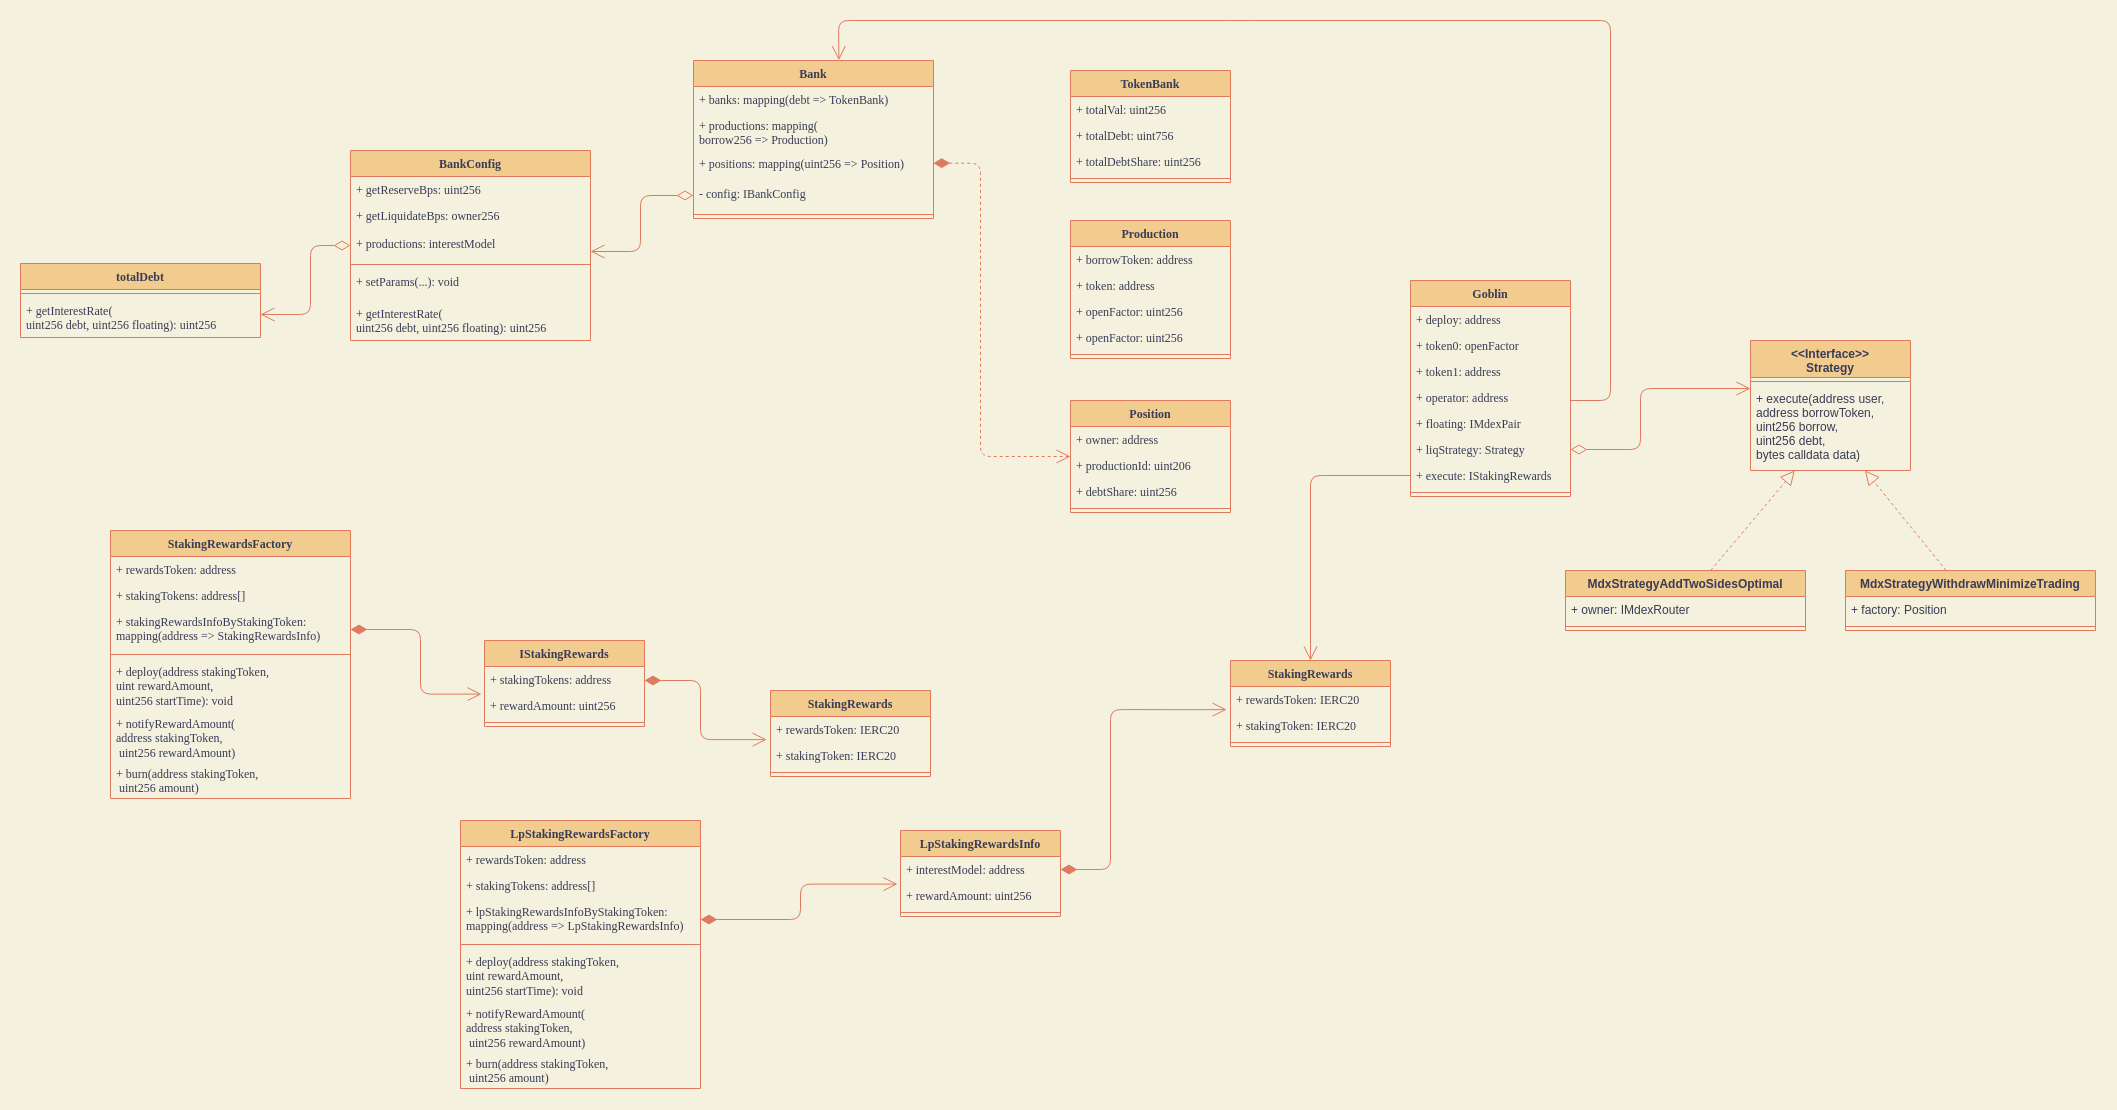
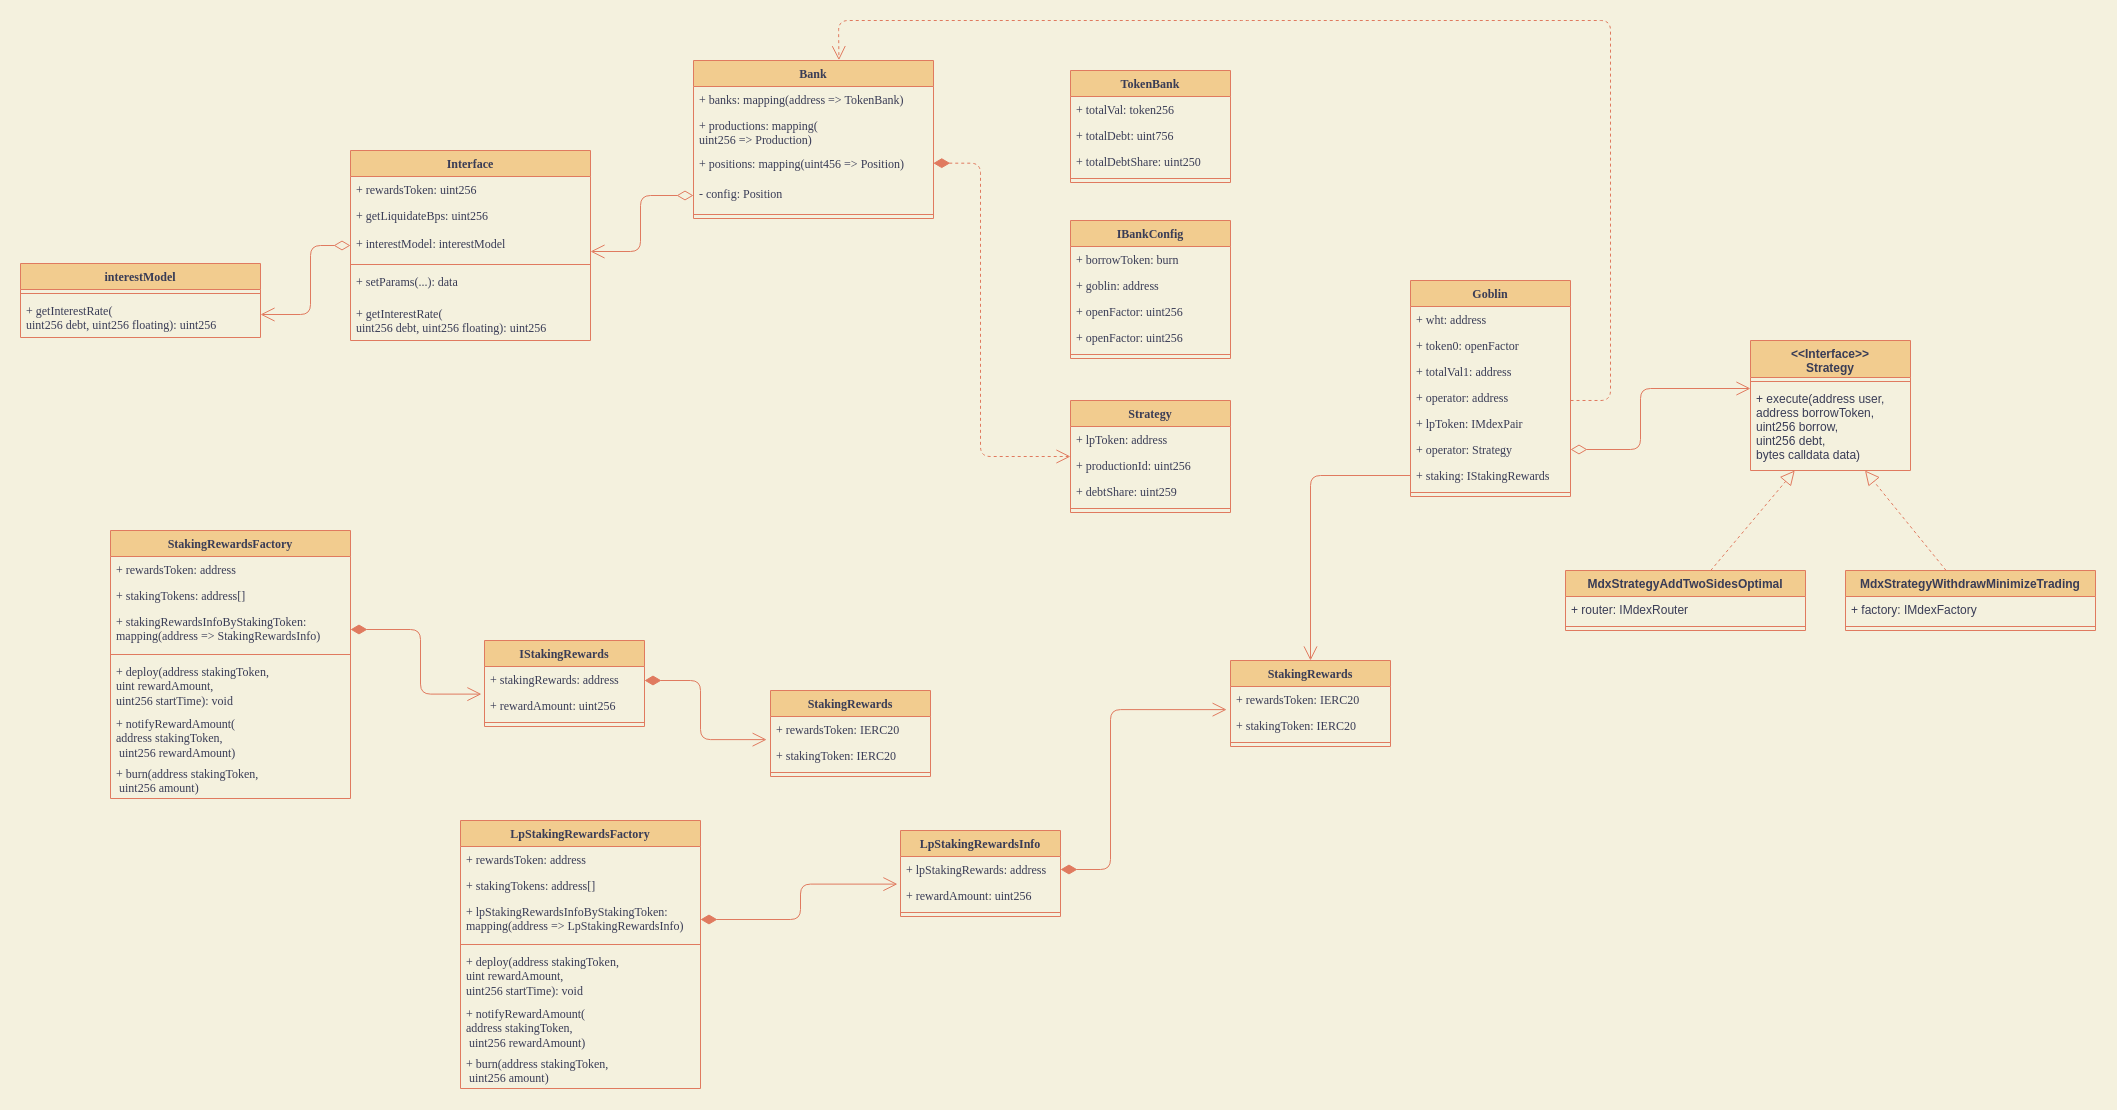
edge "+ operator: address" -> "Bank": style solid -> dashed
node "+ banks: mapping(debt => TokenBank)": label "+ banks: mapping(debt => TokenBank)" -> "+ banks: mapping(address => TokenBank)"
node "+ totalVal: uint256": label "+ totalVal: uint256" -> "+ totalVal: token256"
node "+ productions: mapping( borrow256 => Production)": label "+ productions: mapping( borrow256 => Production)" -> "+ productions: mapping( uint256 => Production)"
node "+ totalDebtShare: uint256": label "+ totalDebtShare: uint256" -> "+ totalDebtShare: uint250"
node "BankConfig": label "BankConfig" -> "Interface"
node "+ positions: mapping(uint256 => Position)": label "+ positions: mapping(uint256 => Position)" -> "+ positions: mapping(uint456 => Position)"
node "+ getReserveBps: uint256": label "+ getReserveBps: uint256" -> "+ rewardsToken: uint256"
node "- config: IBankConfig": label "- config: IBankConfig" -> "- config: Position"
node "+ getLiquidateBps: owner256": label "+ getLiquidateBps: owner256" -> "+ getLiquidateBps: uint256"
node "Production": label "Production" -> "IBankConfig"
node "+ productions: interestModel": label "+ productions: interestModel" -> "+ interestModel: interestModel"
node "+ borrowToken: address": label "+ borrowToken: address" -> "+ borrowToken: burn"
node "totalDebt": label "totalDebt" -> "interestModel"
node "+ setParams(...): void": label "+ setParams(...): void" -> "+ setParams(...): data"
node "+ token: address": label "+ token: address" -> "+ goblin: address"
node "+ deploy: address": label "+ deploy: address" -> "+ wht: address"
node "+ token1: address": label "+ token1: address" -> "+ totalVal1: address"
node "Position": label "Position" -> "Strategy"
node "+ floating: IMdexPair": label "+ floating: IMdexPair" -> "+ lpToken: IMdexPair"
node "+ owner: address": label "+ owner: address" -> "+ lpToken: address"
node "+ liqStrategy: Strategy": label "+ liqStrategy: Strategy" -> "+ operator: Strategy"
node "+ productionId: uint206": label "+ productionId: uint206" -> "+ productionId: uint256"
node "+ execute: IStakingRewards": label "+ execute: IStakingRewards" -> "+ staking: IStakingRewards"
node "+ debtShare: uint256": label "+ debtShare: uint256" -> "+ debtShare: uint259"
node "+ owner: IMdexRouter": label "+ owner: IMdexRouter" -> "+ router: IMdexRouter"
node "+ factory: Position": label "+ factory: Position" -> "+ factory: IMdexFactory"
node "+ stakingTokens: address": label "+ stakingTokens: address" -> "+ stakingRewards: address"
node "+ interestModel: address": label "+ interestModel: address" -> "+ lpStakingRewards: address"
